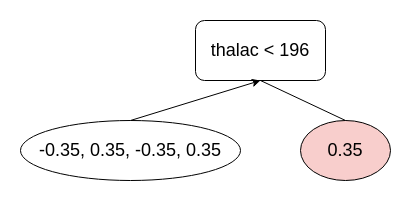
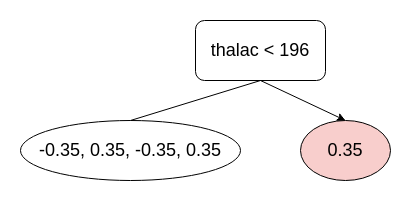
edge "-0.35, 0.35, -0.35, 0.35" -> "thalac < 196": arrowhead classic -> none
edge "thalac < 196" -- "0.35": arrowhead none -> classic
